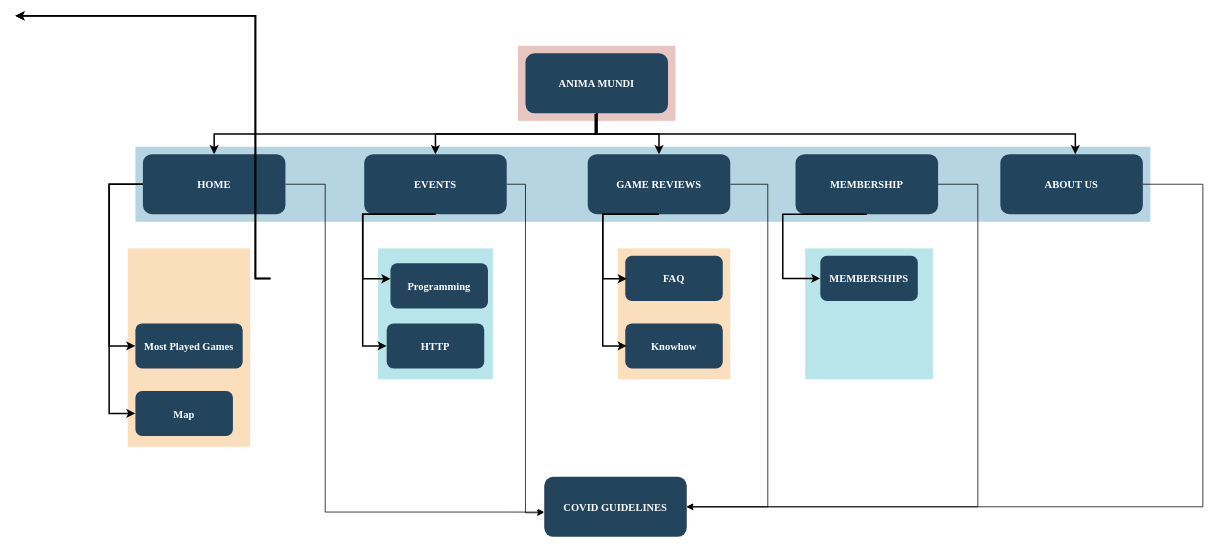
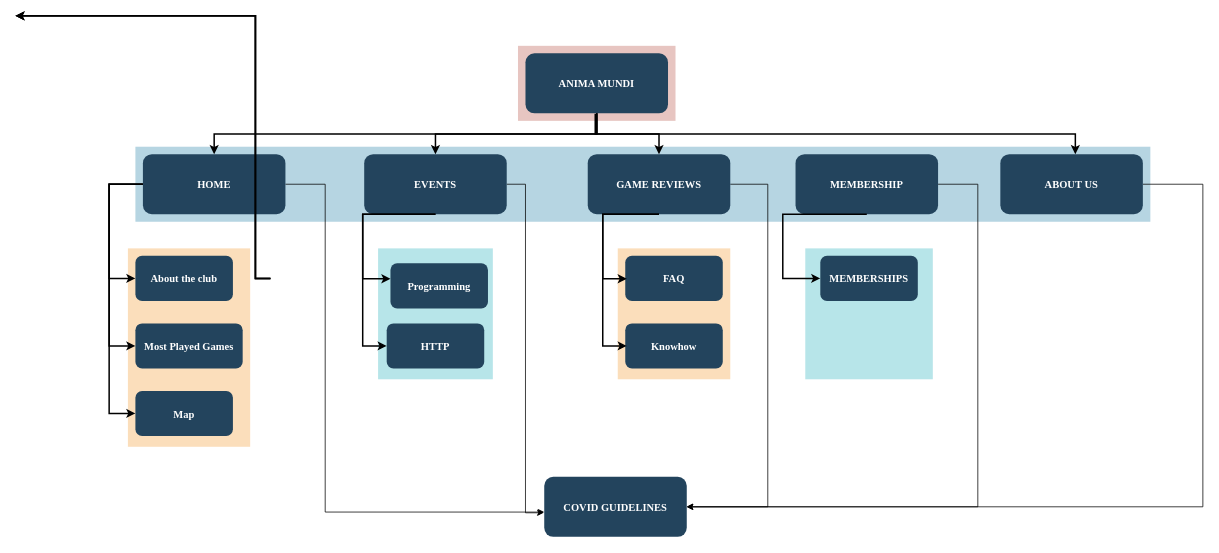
edge "HOME" -> "About the club": added
node "About the club": added
